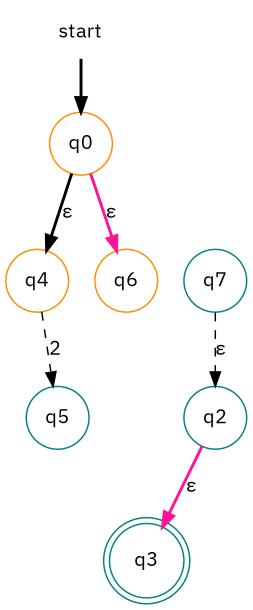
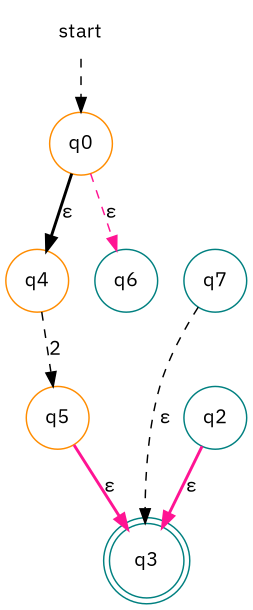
edge "start" -> "q0": style bold -> dashed
edge "q0" -> "q6": style bold -> dashed
node "q6": color darkorange -> teal
edge "q7" -> "q2": now "q7" -> "q3"
node "q5": color teal -> darkorange
edge "q5" -> "q3": added, label "ε"
